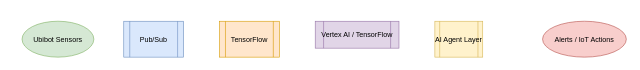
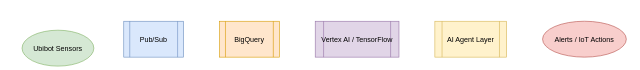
node "Vertex AI / TensorFlow": size 84x27 -> 84x36
node "Ubibot Sensors": moved (57, 39) -> (57, 48)
node "AI Agent Layer": size 48x36 -> 72x36
node "TensorFlow": label "TensorFlow" -> "BigQuery"
